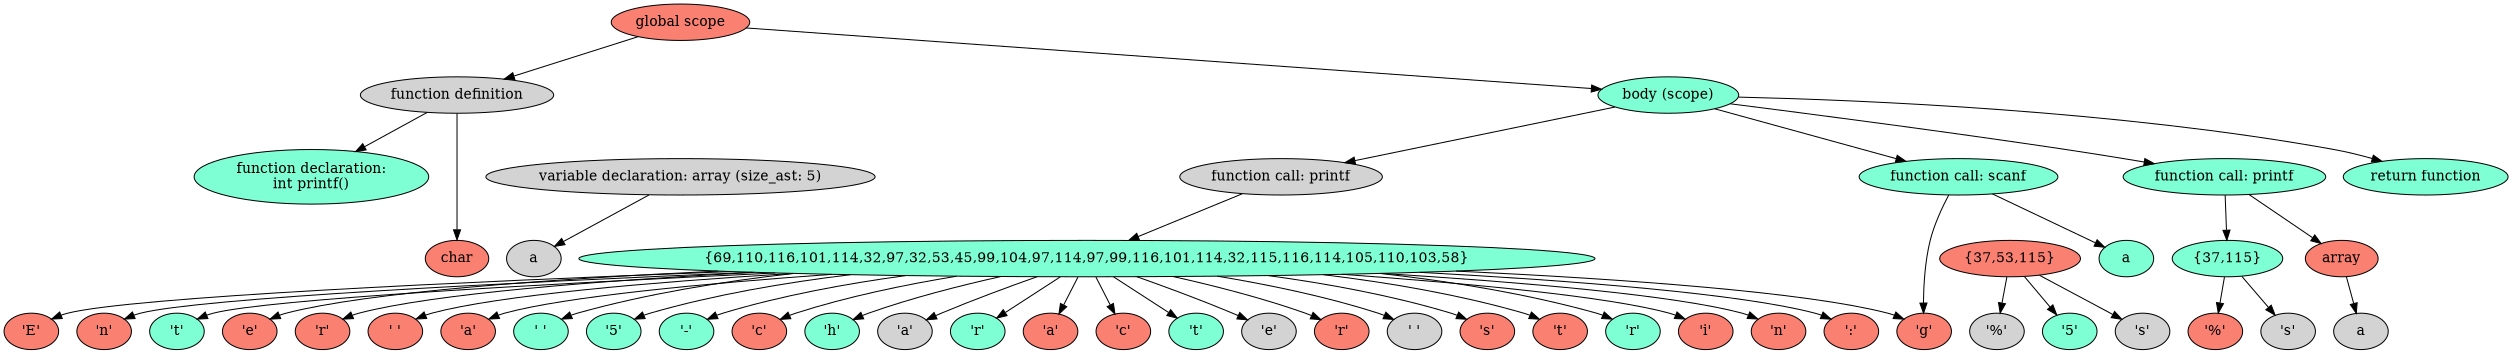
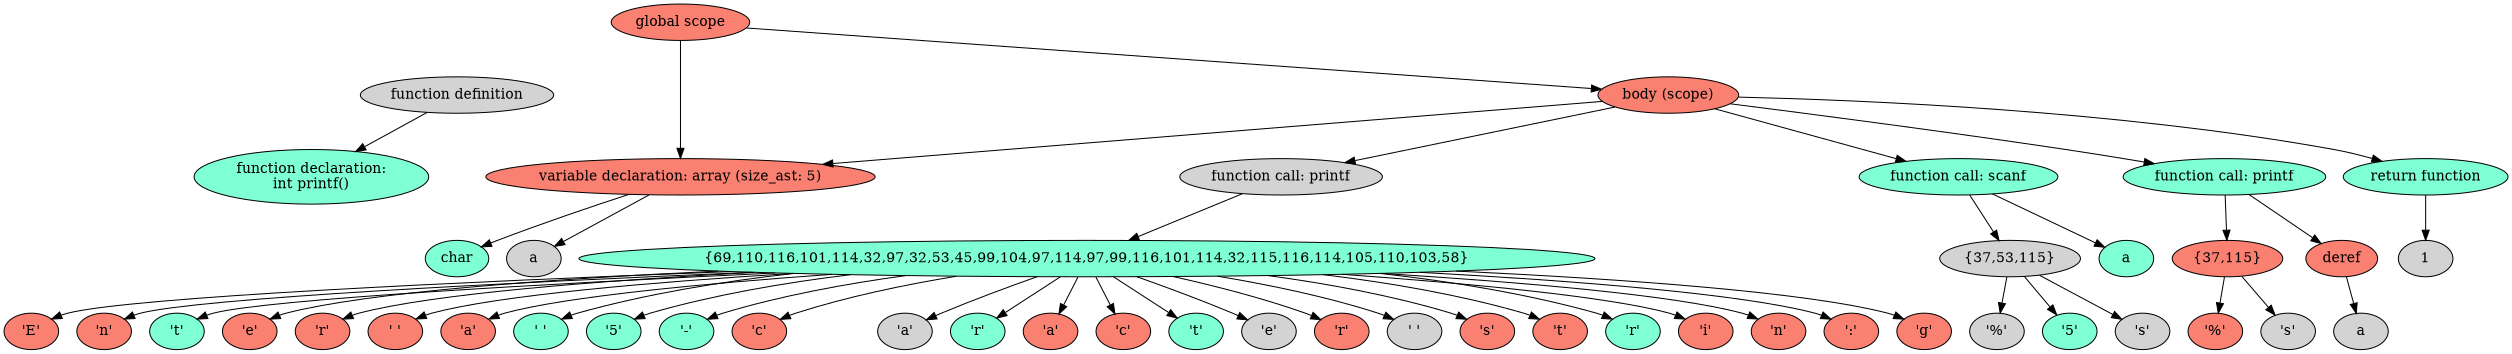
edge "global scope" -> "function definition": now "global scope" -> "variable declaration: array (size_ast: 5)"
node "body (scope)": fillcolor aquamarine -> salmon
edge "body (scope)" -> "variable declaration: array (size_ast: 5)": added
edge "function definition" -> "char": now "variable declaration: array (size_ast: 5)" -> "char"
node "variable declaration: array (size_ast: 5)": fillcolor lightgrey -> salmon
edge "function call: scanf" -> "'g'": now "function call: scanf" -> "{37,53,115}"
node "char": fillcolor salmon -> aquamarine
node "{37,53,115}": fillcolor salmon -> lightgrey
node "{37,115}": fillcolor aquamarine -> salmon
node "array": label "array" -> "deref"
node "1": added
node "'h'": removed
